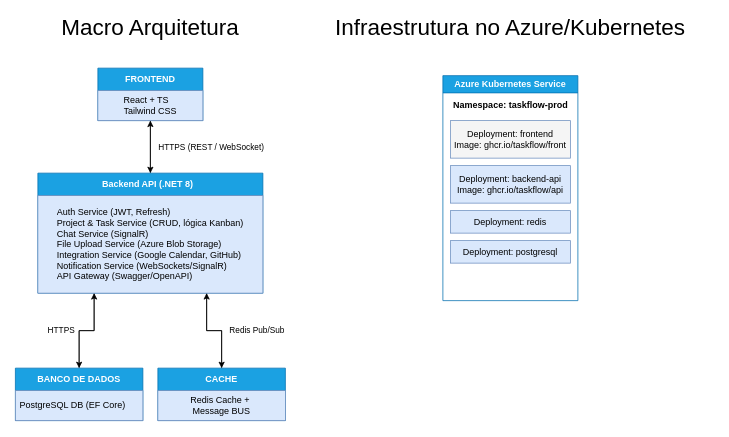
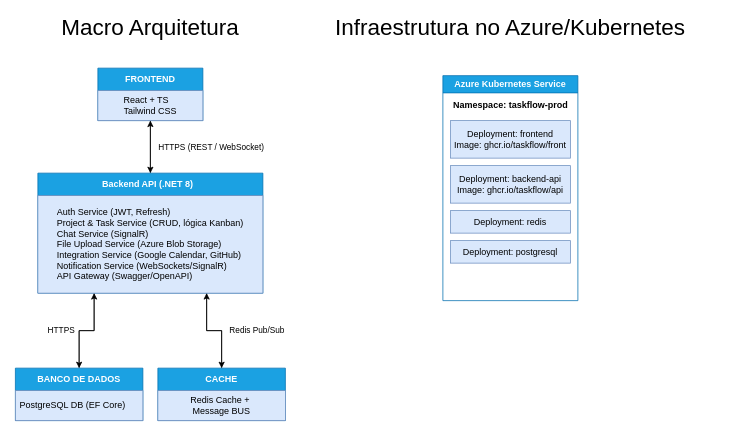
node "Deployment: frontend Image: ghcr.io/taskflow/front": fillcolor #f5f5f5 -> #dae8fc
